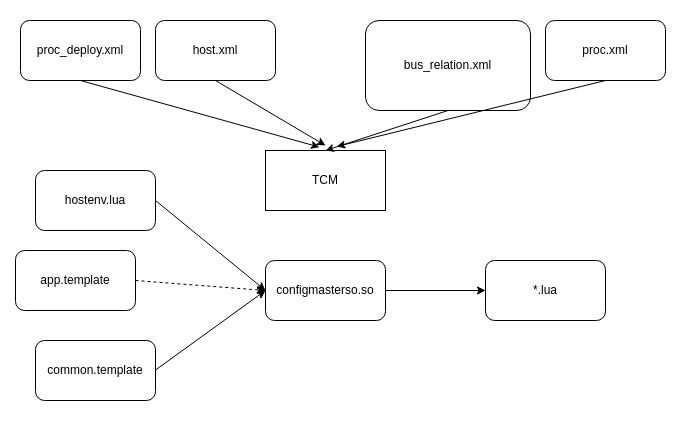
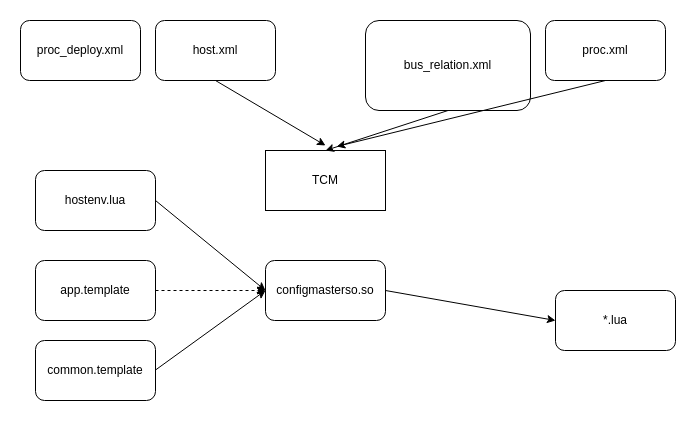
edge "proc_deploy.xml" -> "TCM": removed
node "app.template": moved (76, 281) -> (96, 291)
node "*.lua": moved (546, 291) -> (616, 321)
